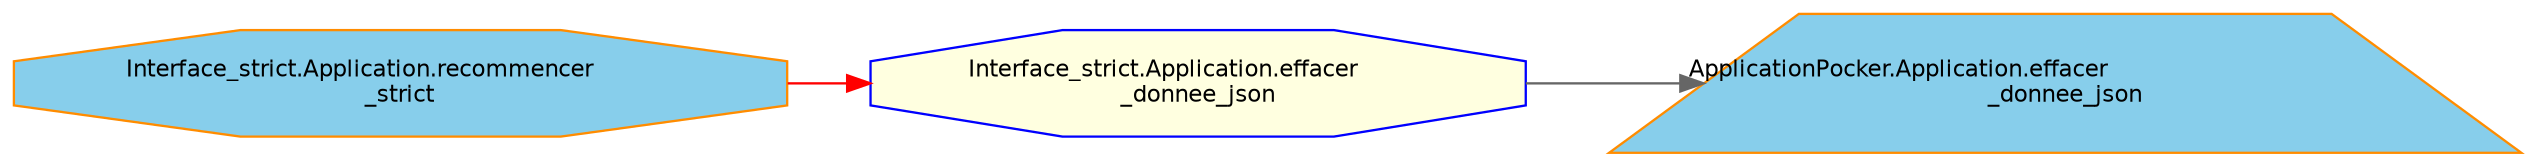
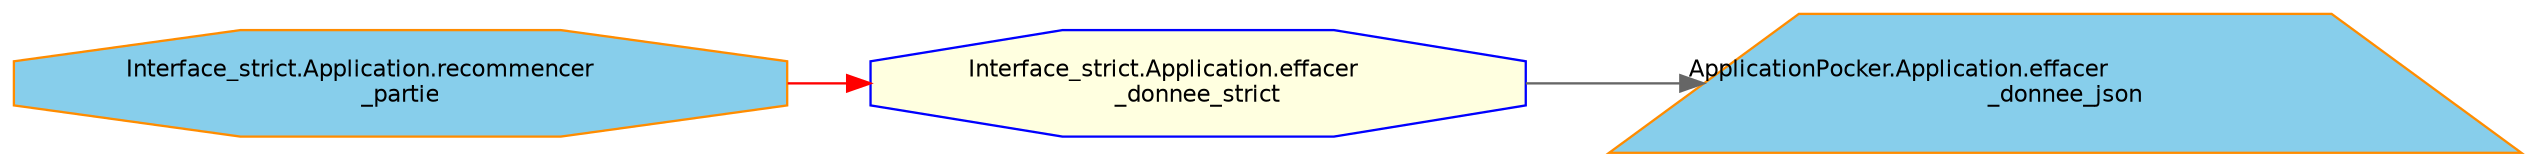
node "Interface_strict.Application.recommencer _strict": label "Interface_strict.Application.recommencer _strict" -> "Interface_strict.Application.recommencer _partie"
node "Interface_strict.Application.effacer _donnee_json": label "Interface_strict.Application.effacer _donnee_json" -> "Interface_strict.Application.effacer _donnee_strict"
